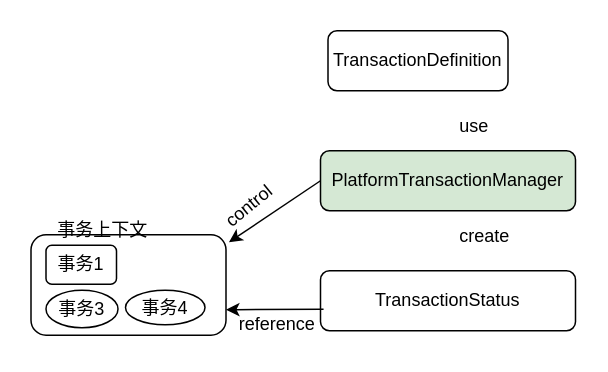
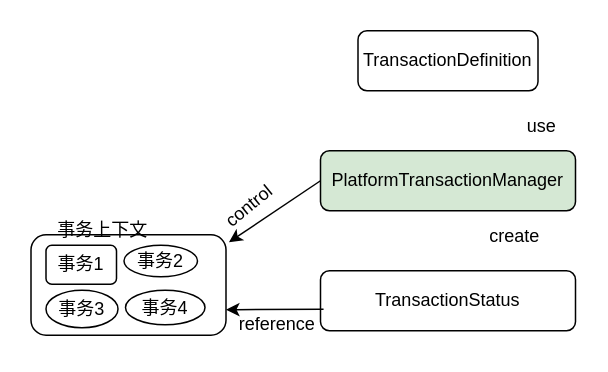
node "TransactionDefinition": moved (418, 61) -> (448, 61)
node "use": moved (479, 127) -> (546, 127)
node "create": moved (494, 236) -> (524, 236)
node "事务2": added
